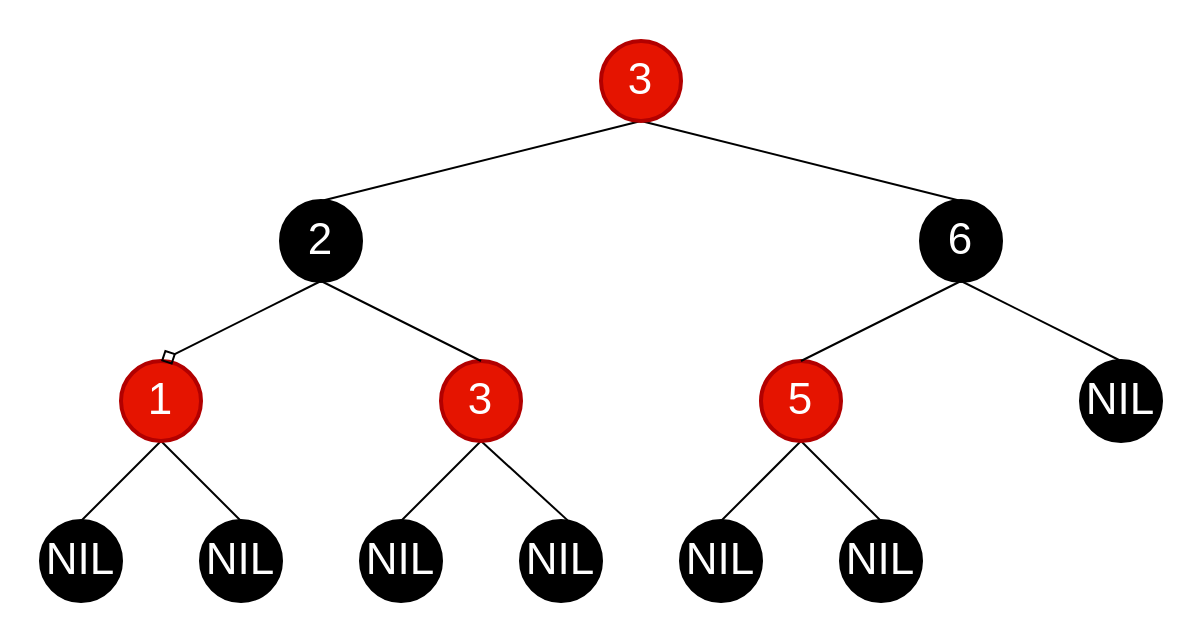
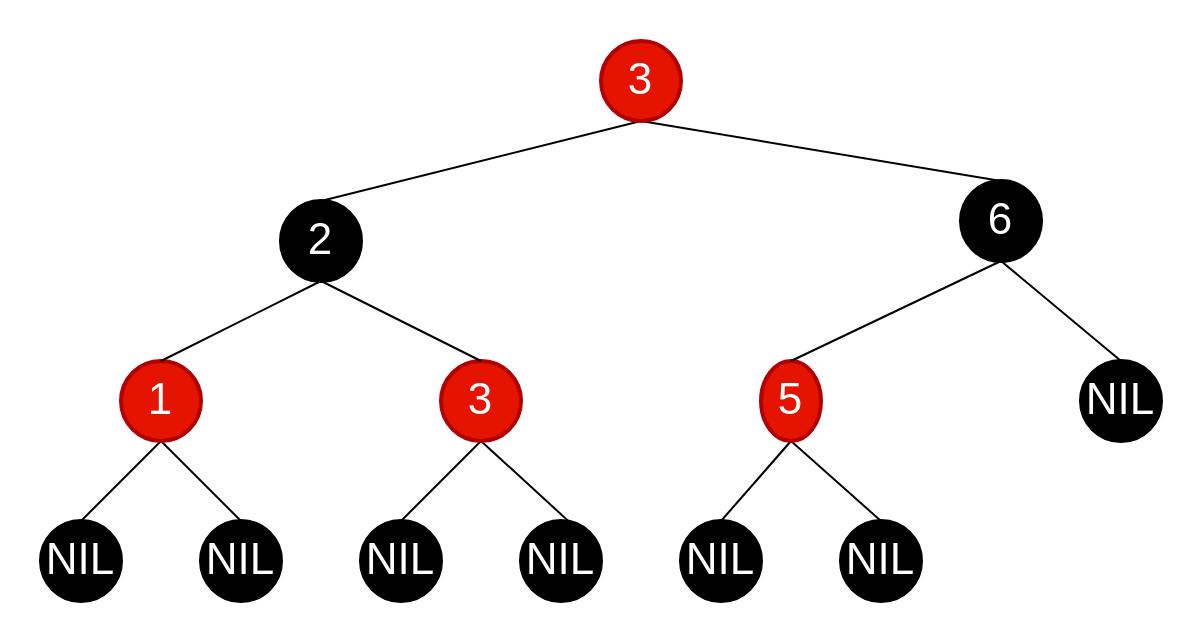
node "6": moved (961, 241) -> (1001, 221)
edge "2" -> "1": arrowhead diamond -> none
node "5": size 80x80 -> 60x80
